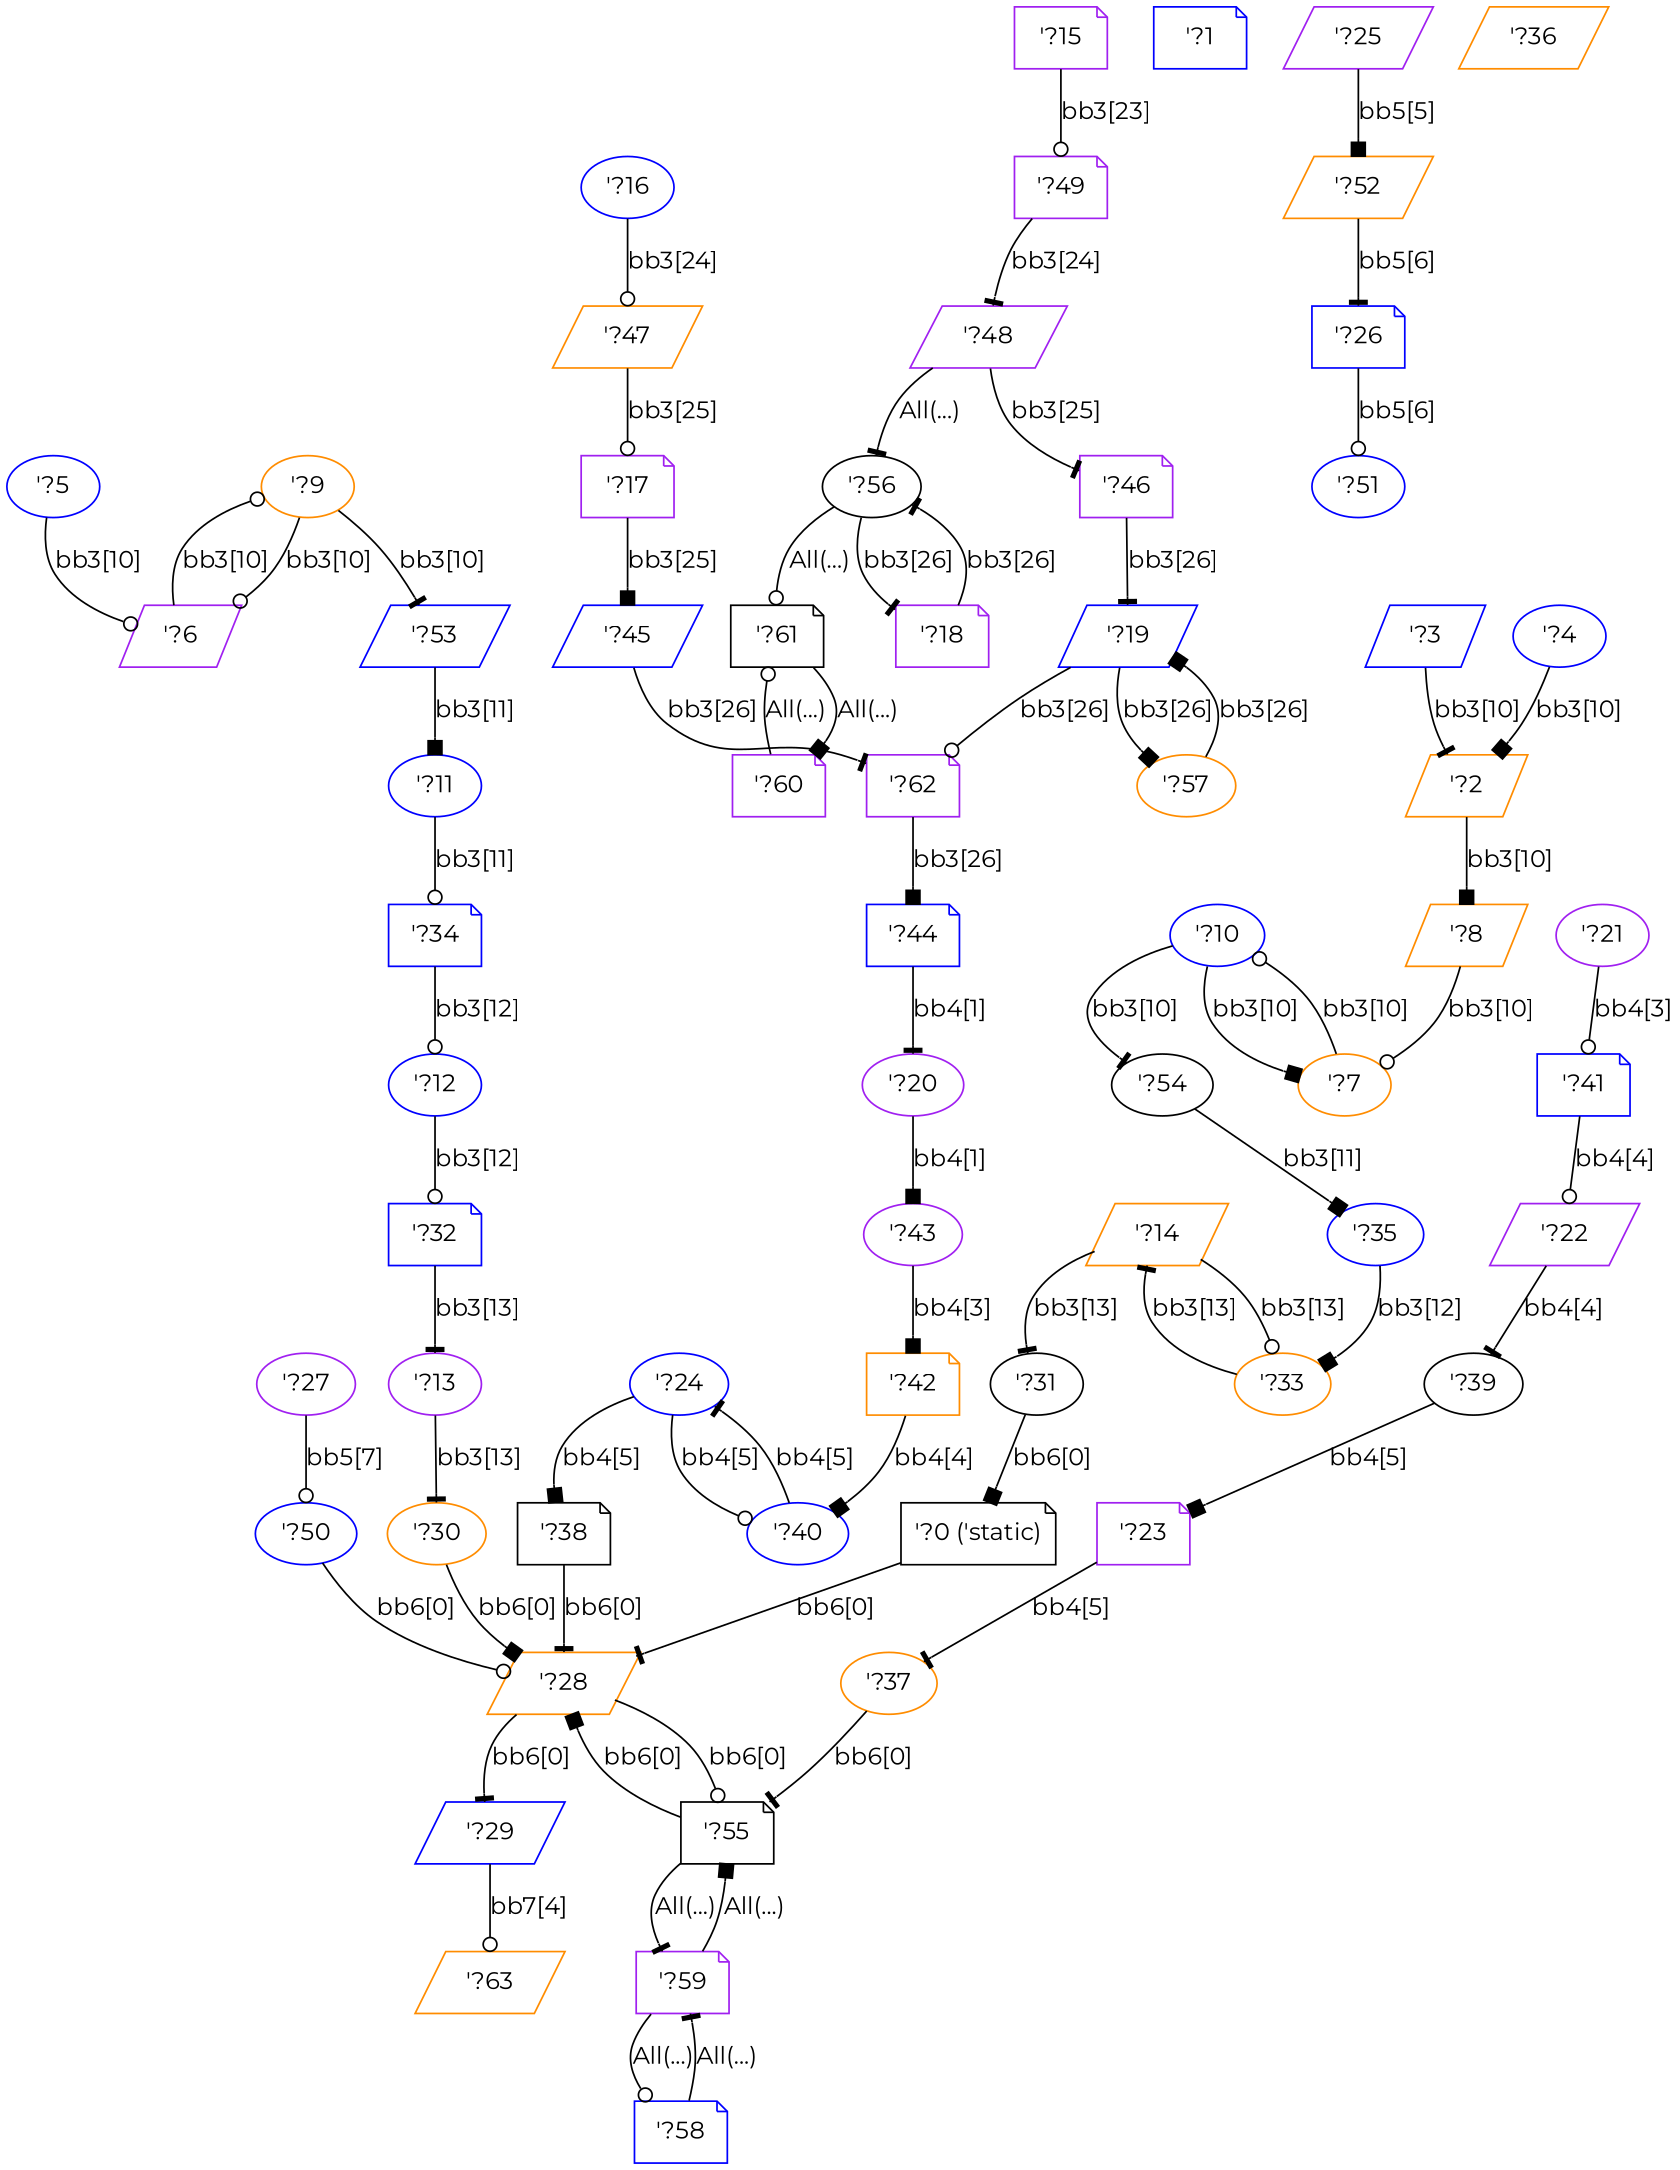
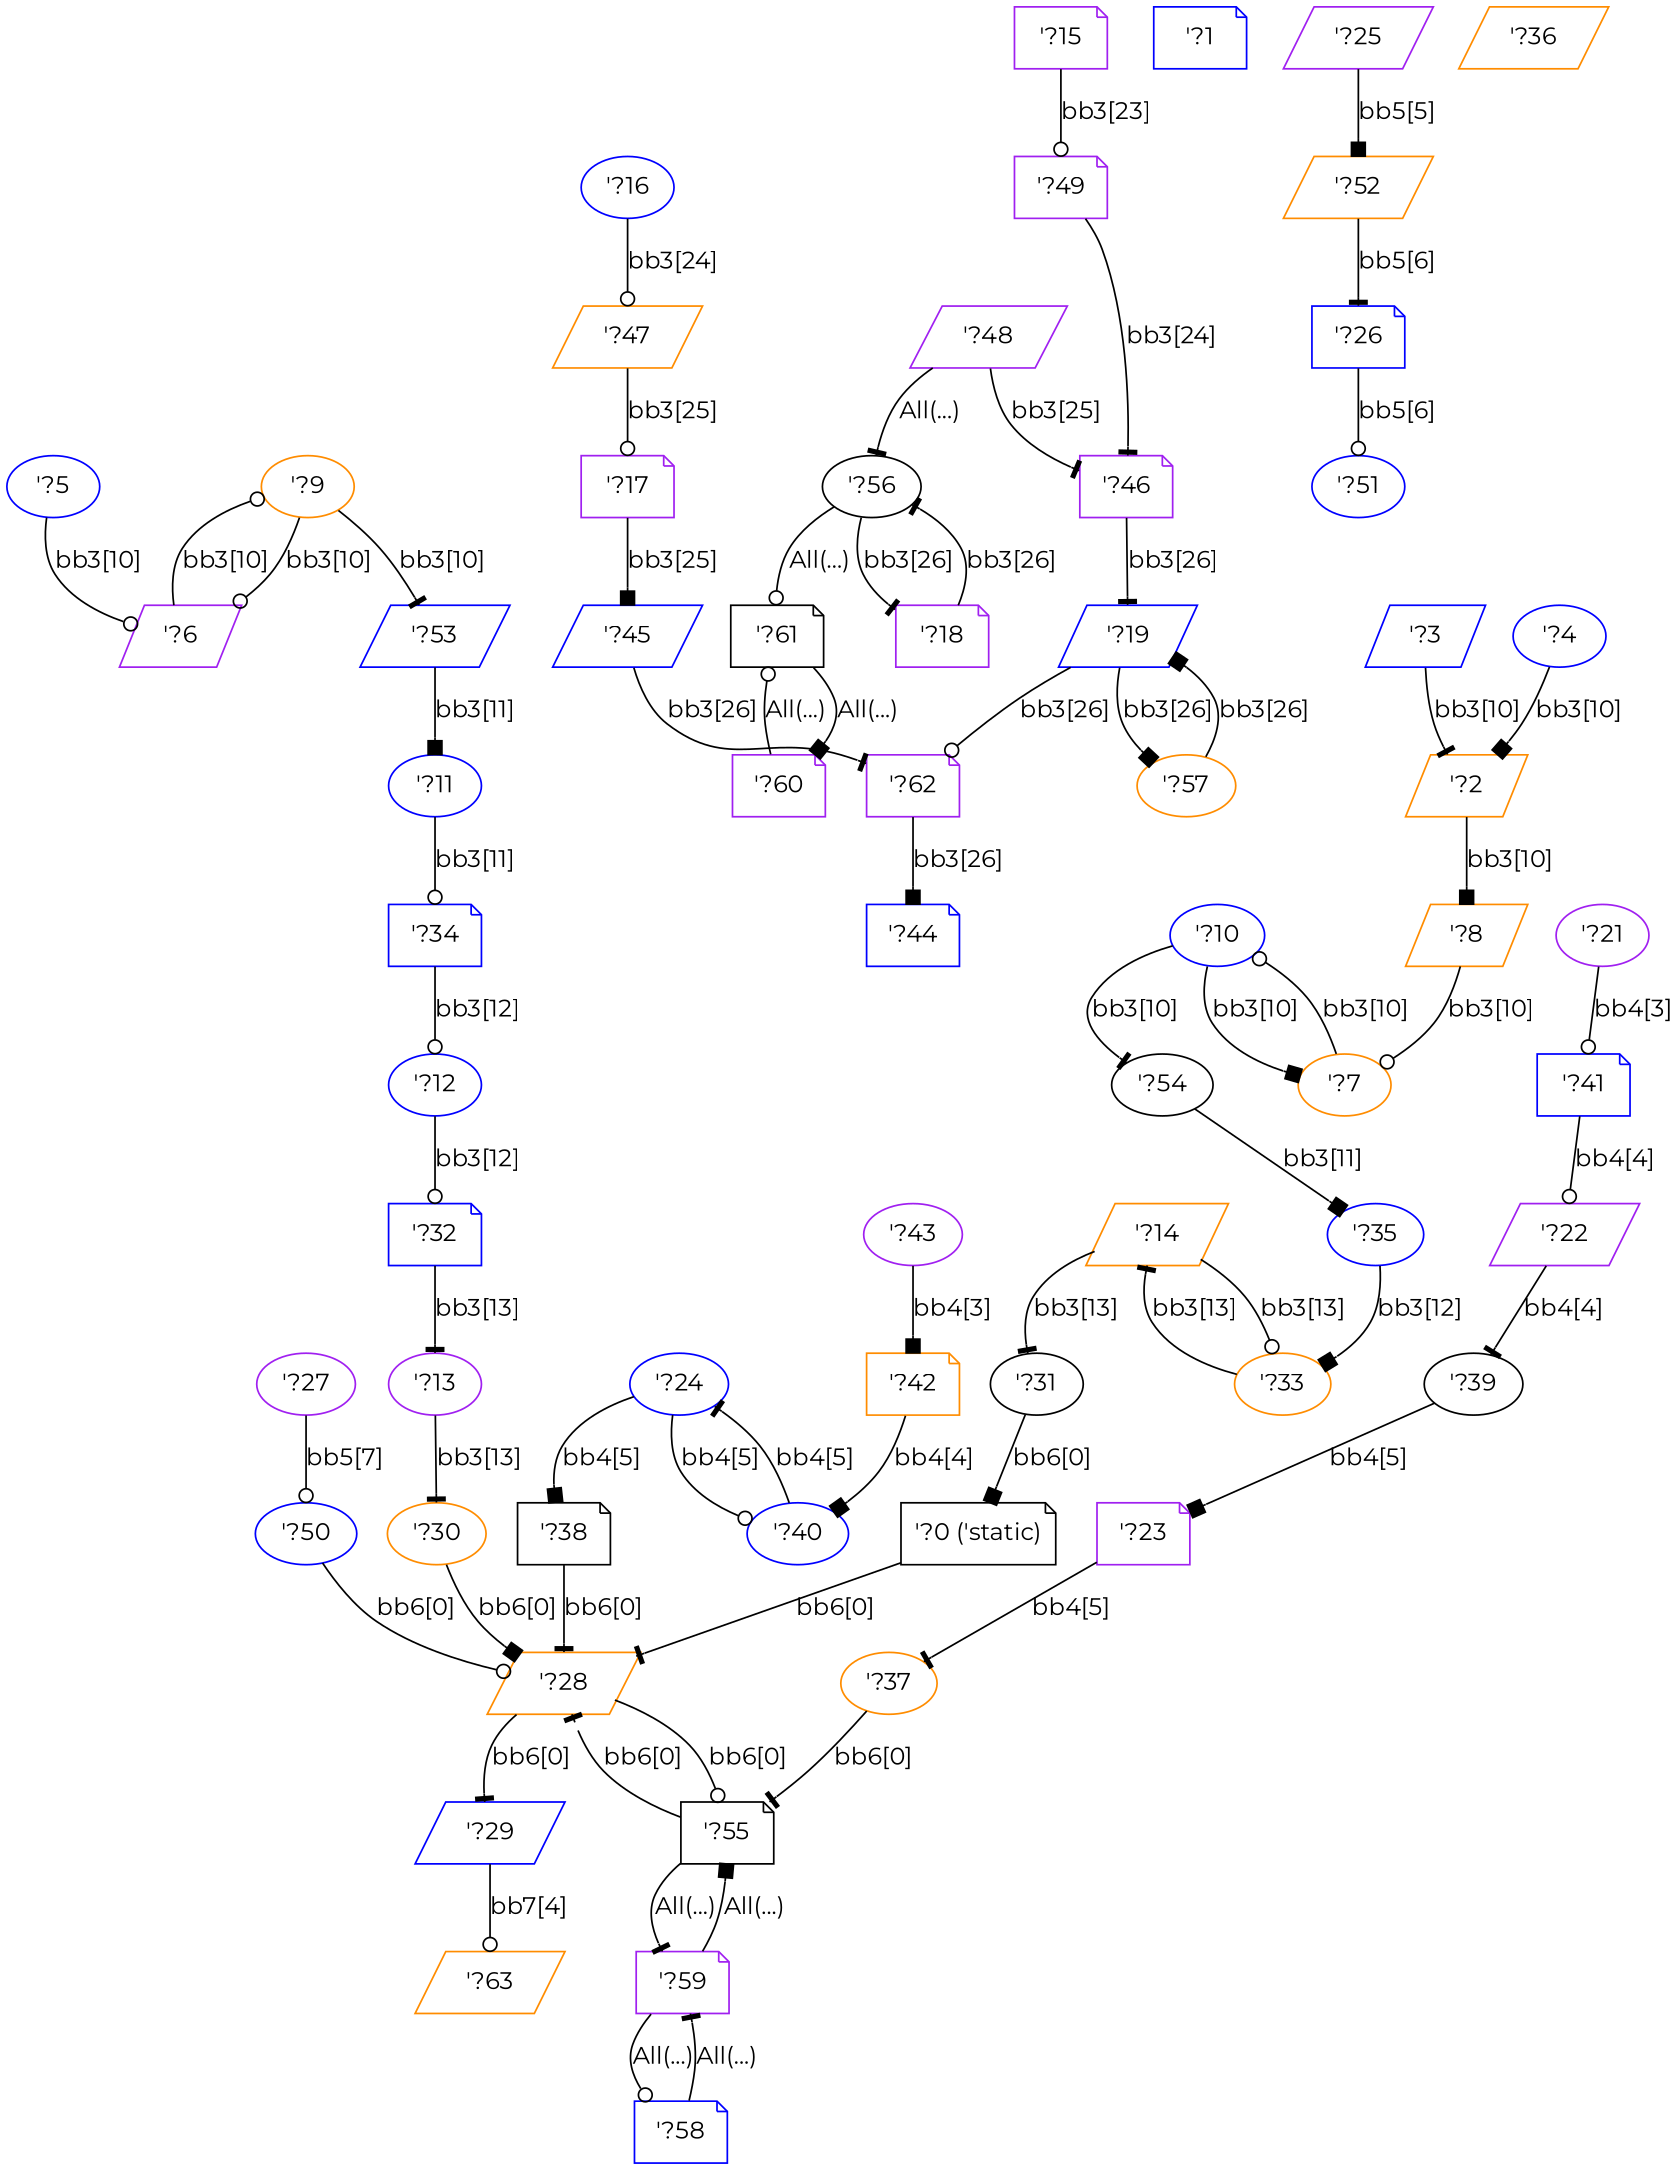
edge "'?49" -> "'?48": now "'?49" -> "'?46"
node "'?20": removed
edge "'?55" -> "'?28": arrowhead box -> tee
